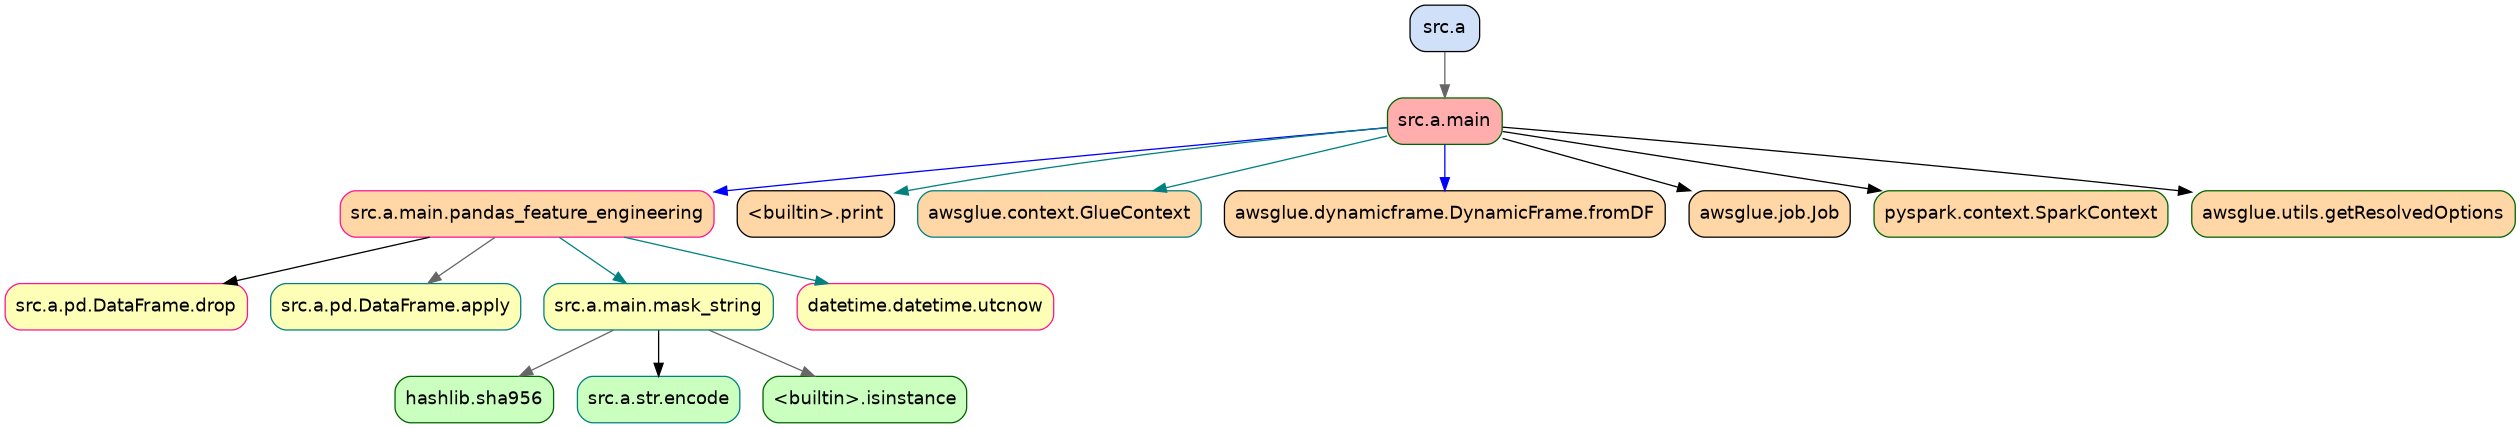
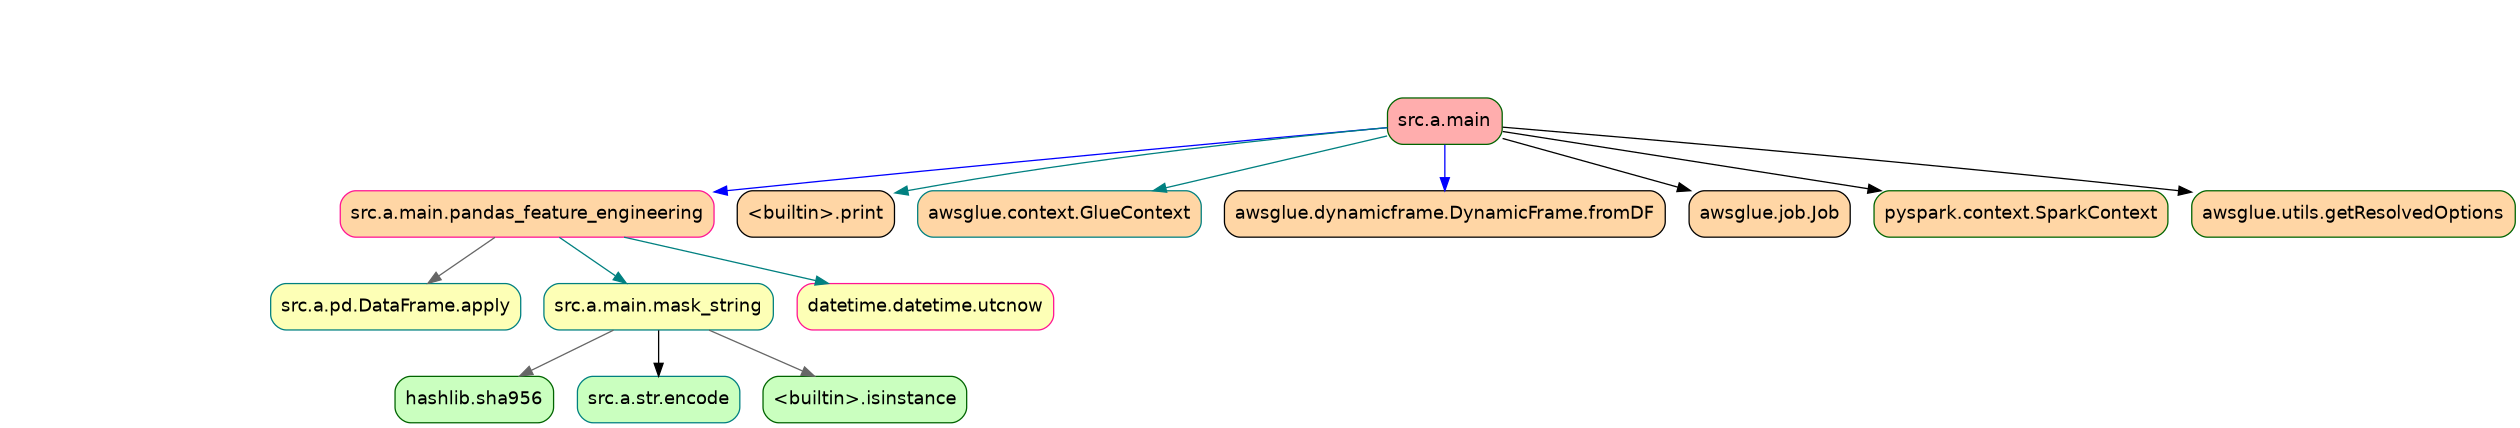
node "src.a": removed
node "src.a.pd.DataFrame.drop": removed
